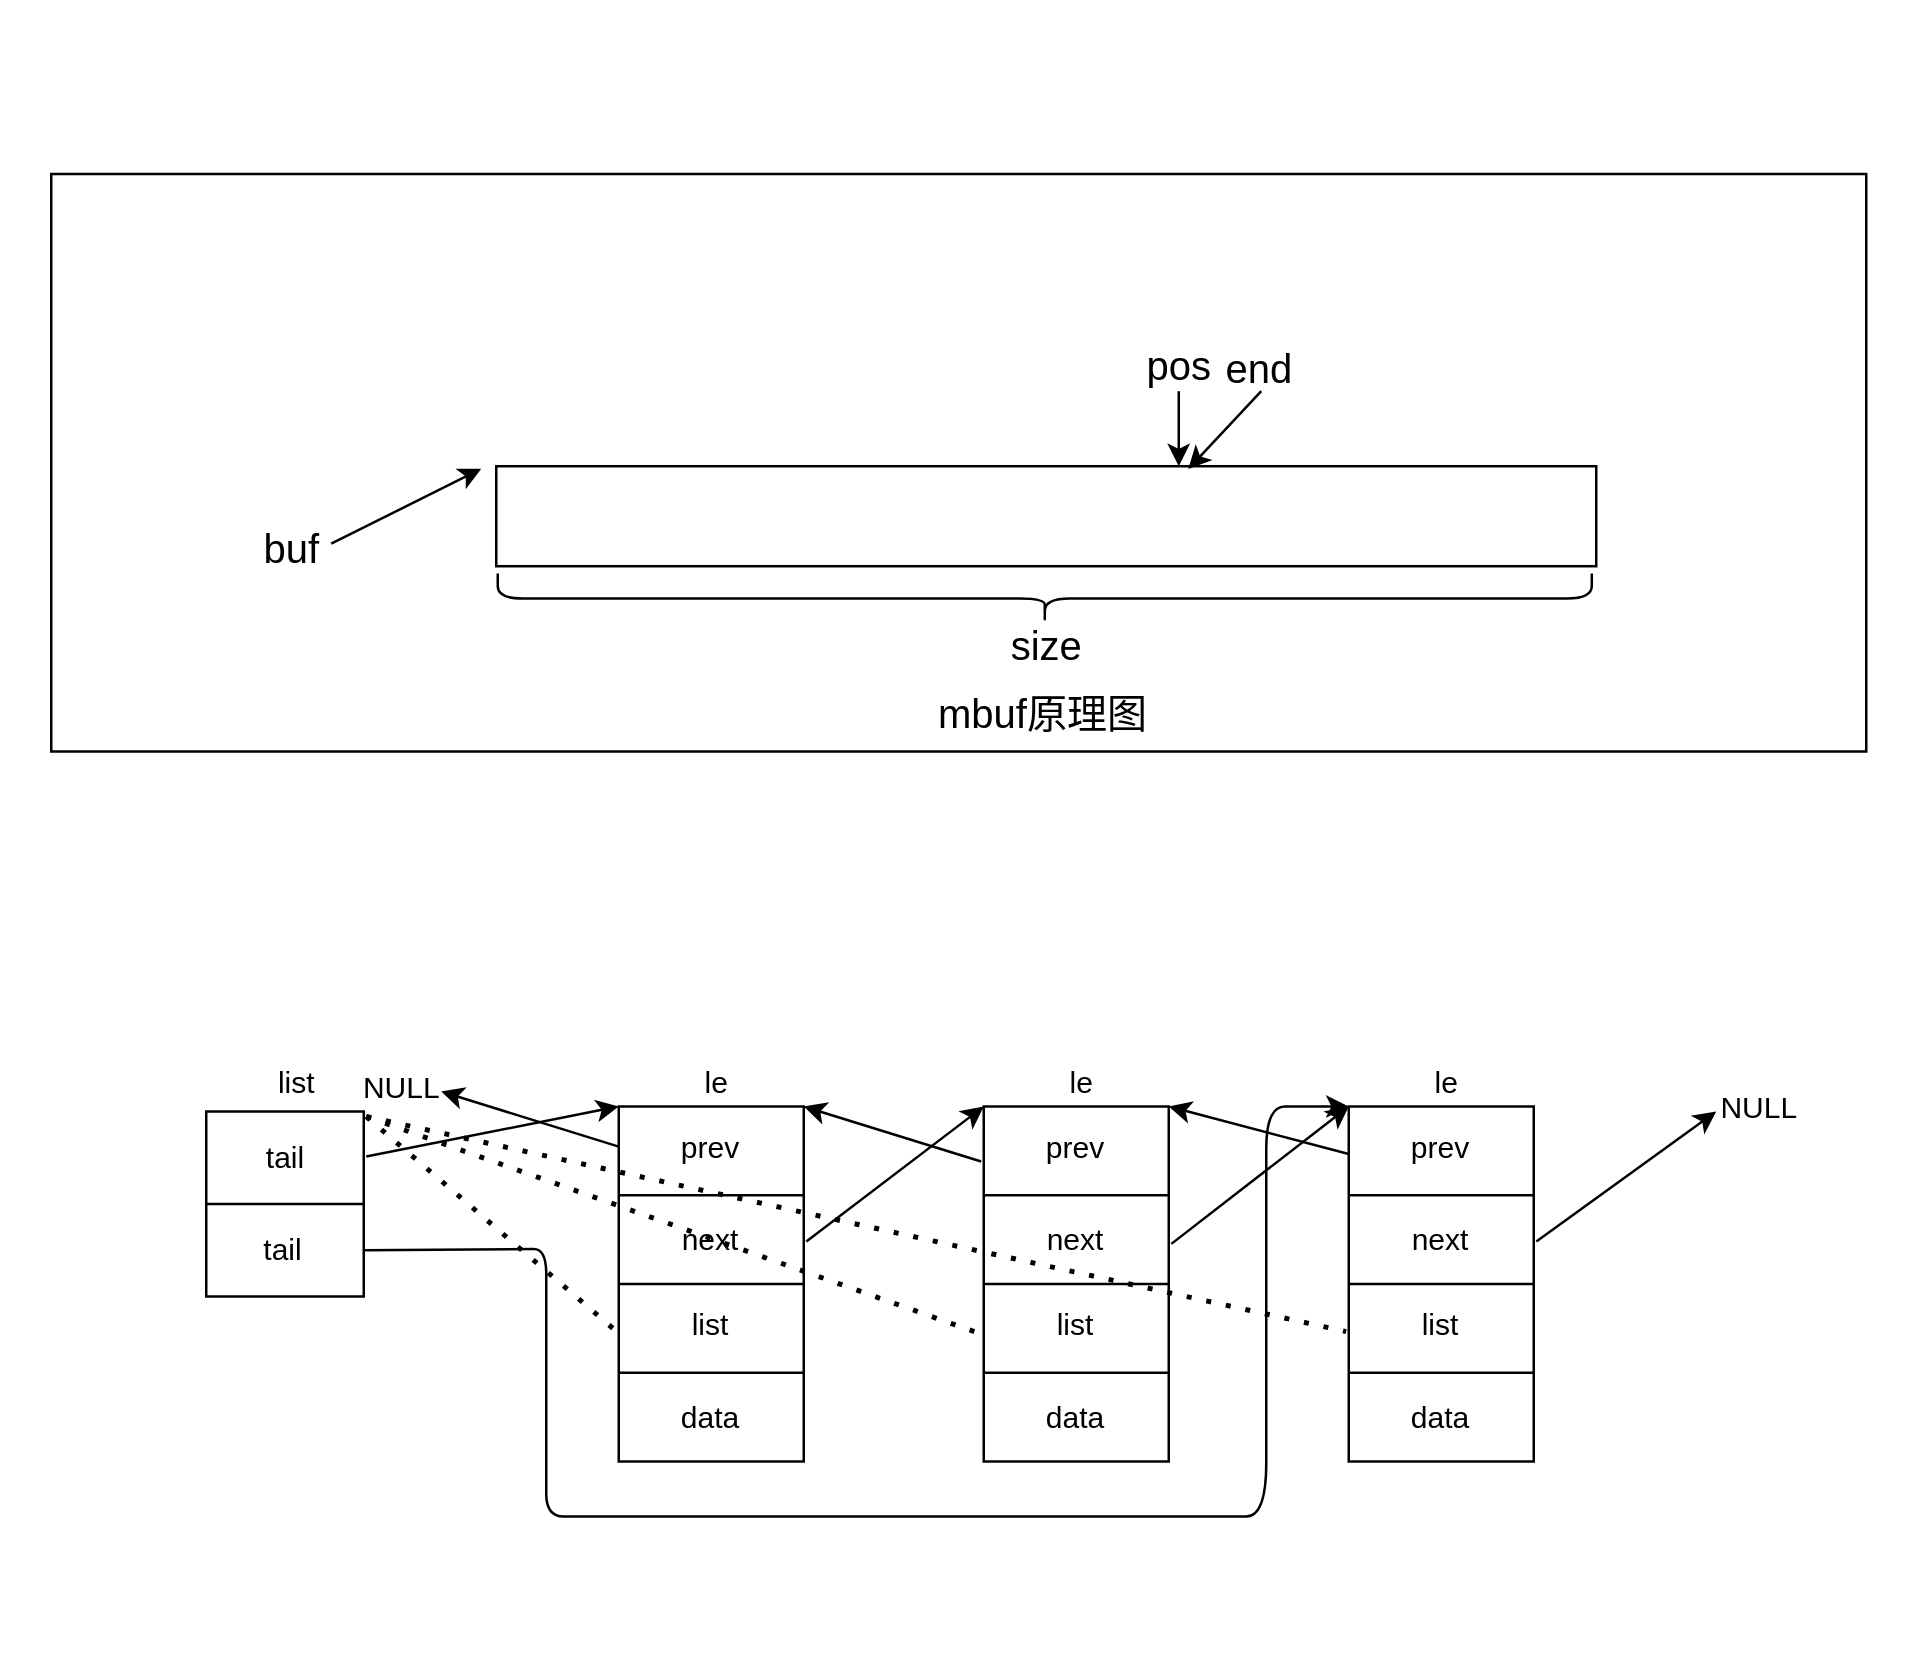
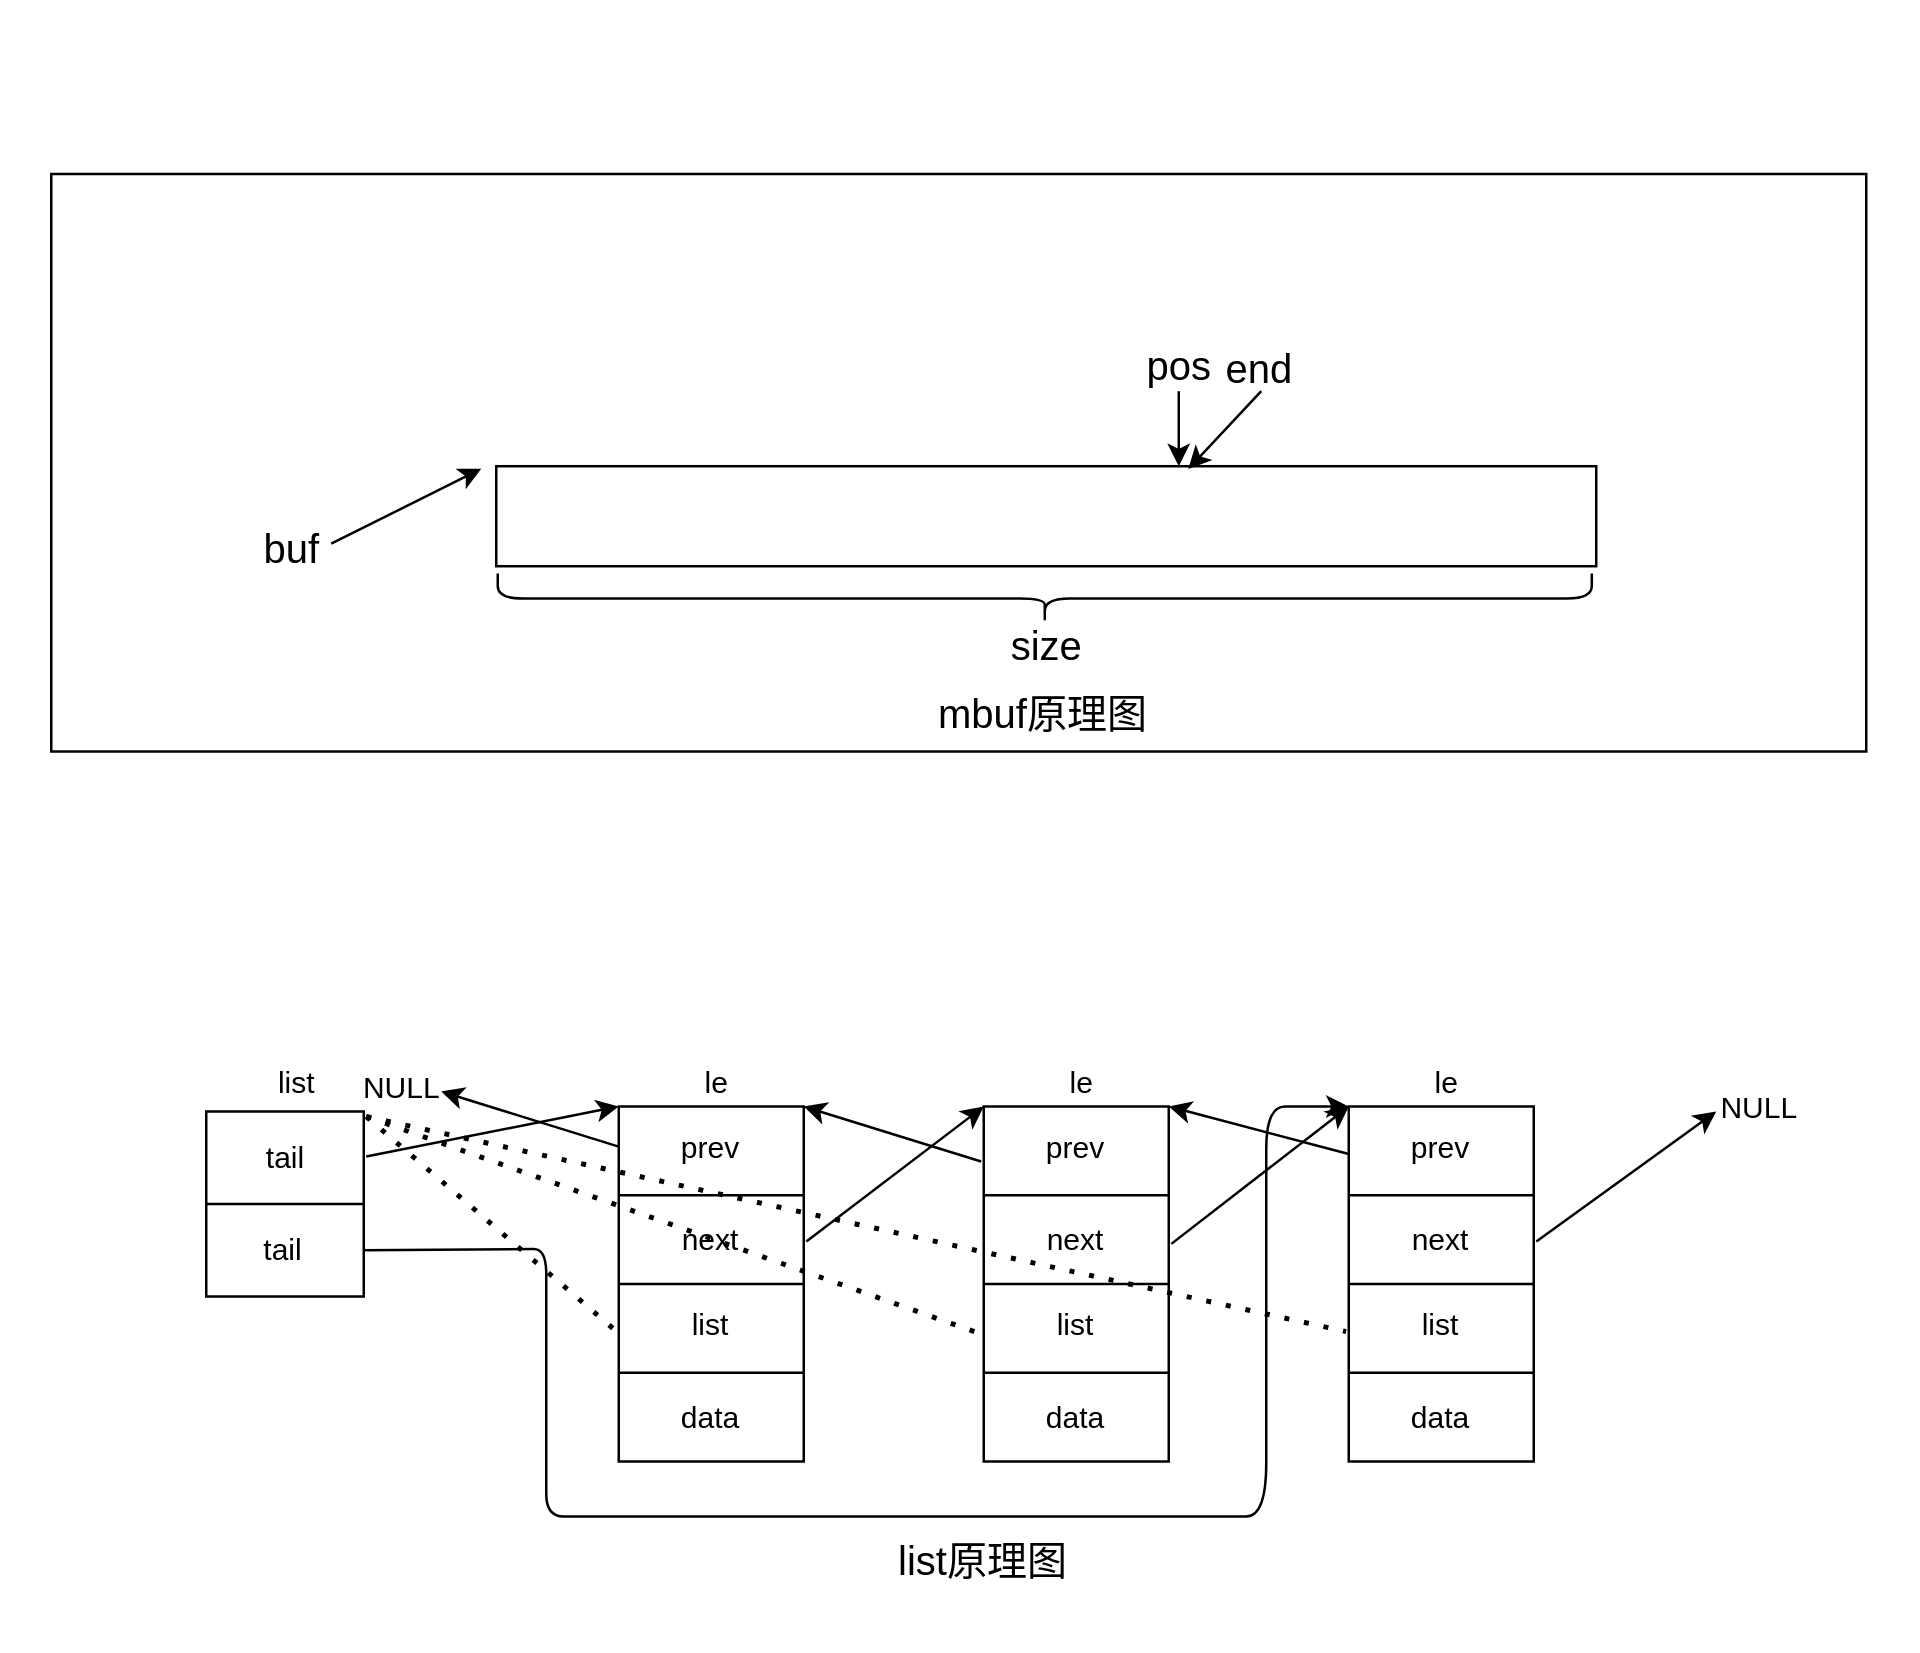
node "list原理图": added
